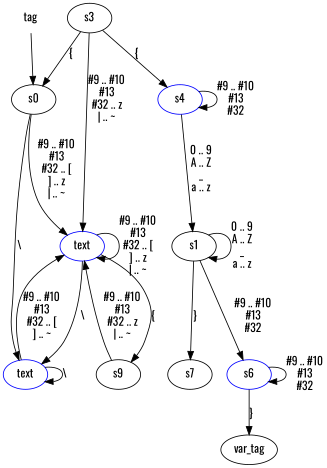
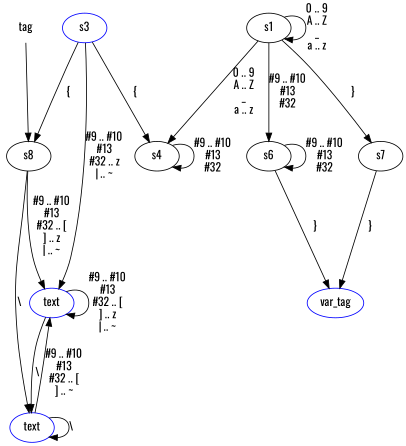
node "s3": color black -> blue
node "s0": label "s0" -> "s8"
node "s4": color blue -> black
edge "s4" -> "s1": reversed
edge "s7" -> "var_tag": added, label "}"
node "s9": removed
node "s6": color blue -> black
node "var_tag": color black -> blue
